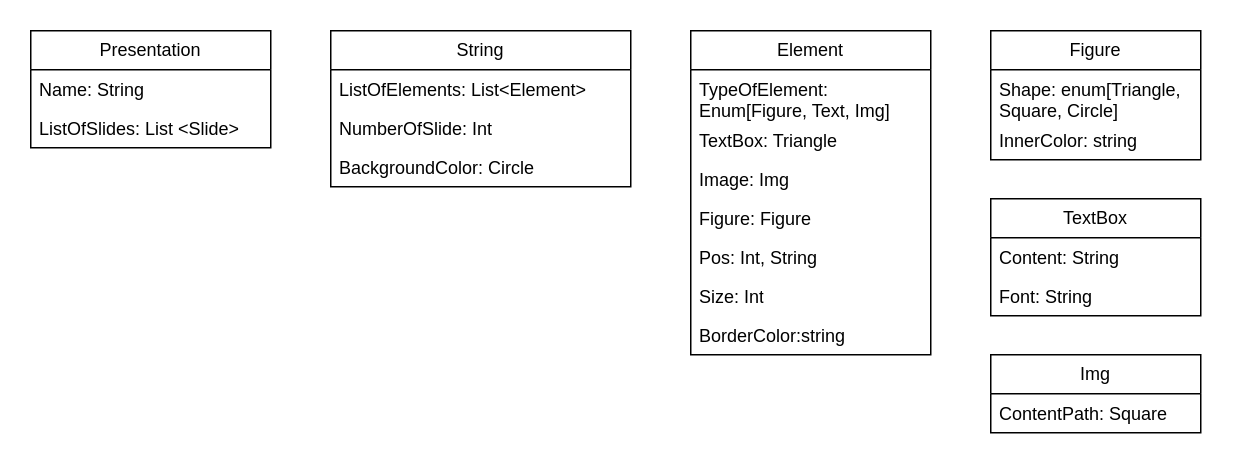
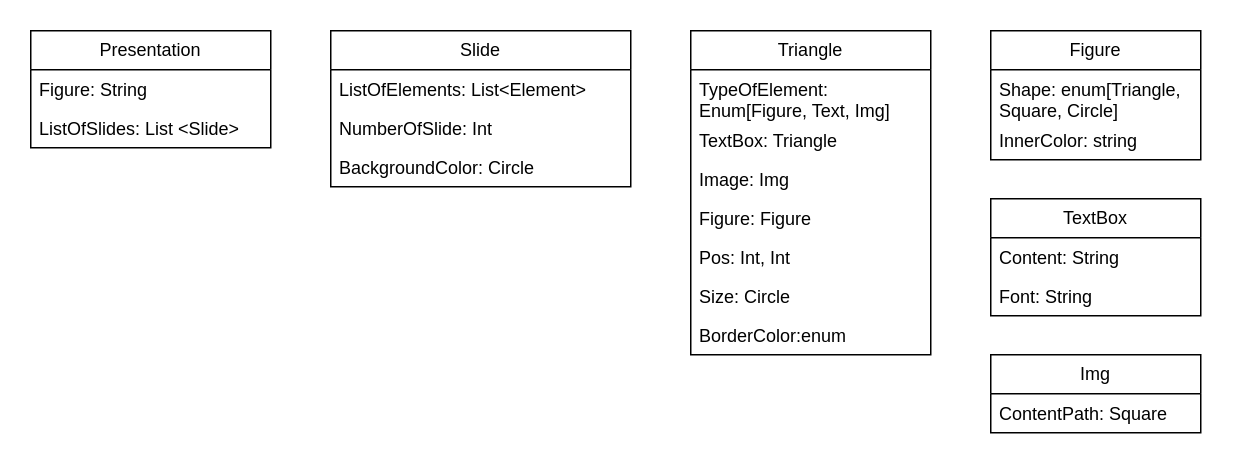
node "String": label "String" -> "Slide"
node "Element": label "Element" -> "Triangle"
node "Name: String": label "Name: String" -> "Figure: String"
node "Pos: Int, String": label "Pos: Int, String" -> "Pos: Int, Int"
node "Size: Int": label "Size: Int" -> "Size: Circle"
node "BorderColor:string": label "BorderColor:string" -> "BorderColor:enum"
